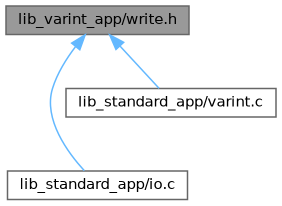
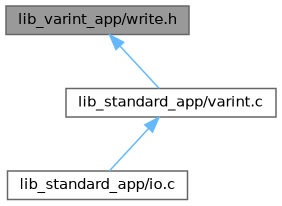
edge "lib_standard_app/io.c" -> "lib_varint_app/write.h": now "lib_standard_app/io.c" -> "lib_standard_app/varint.c"
